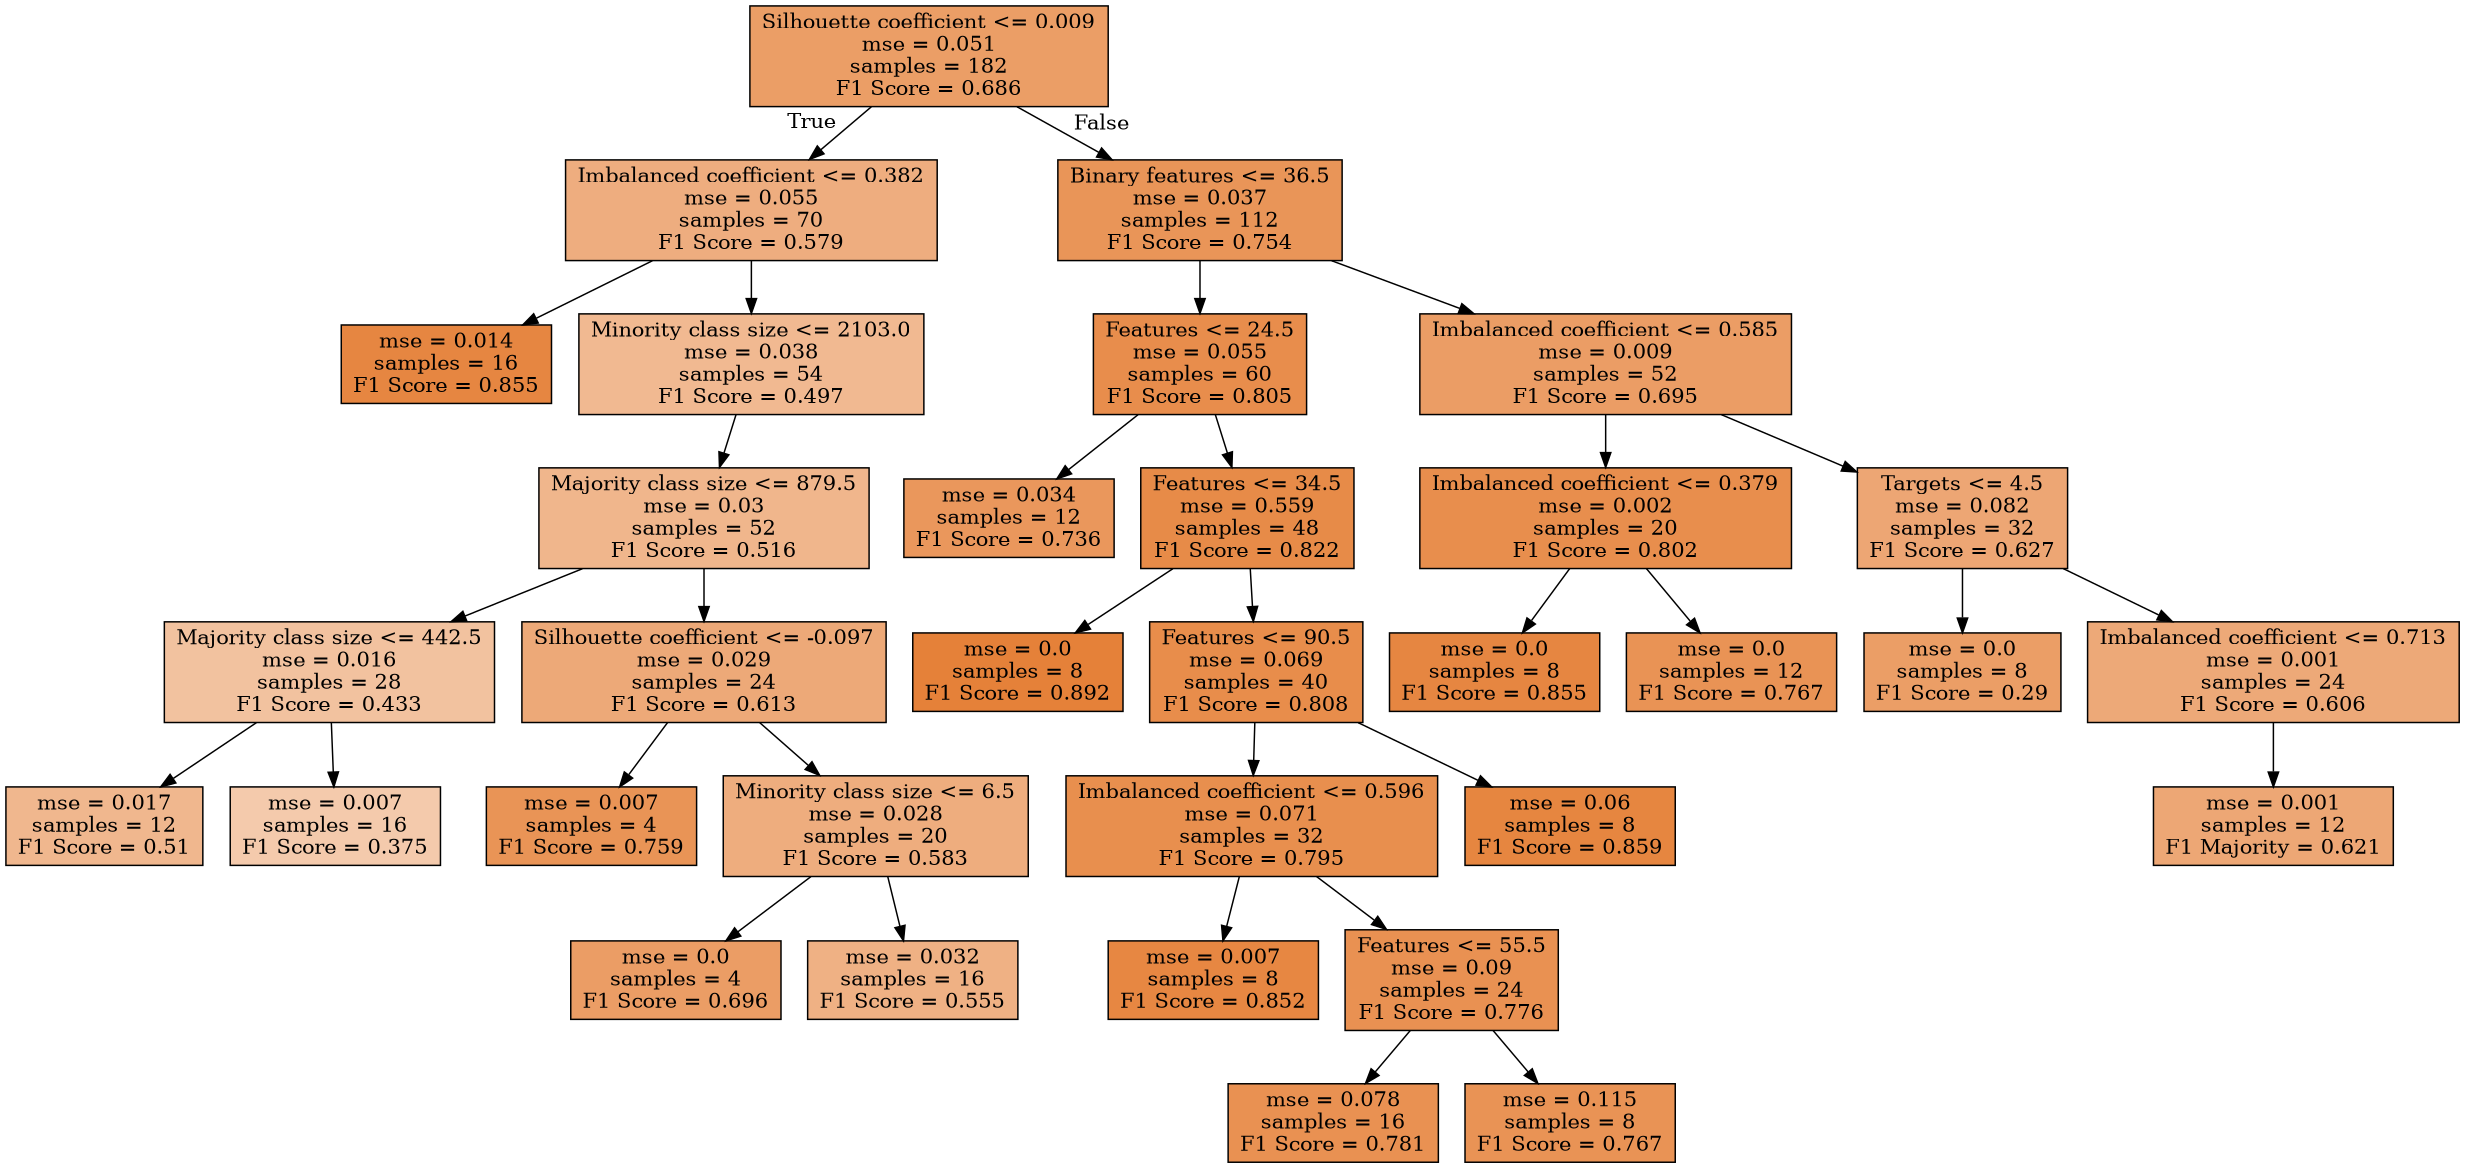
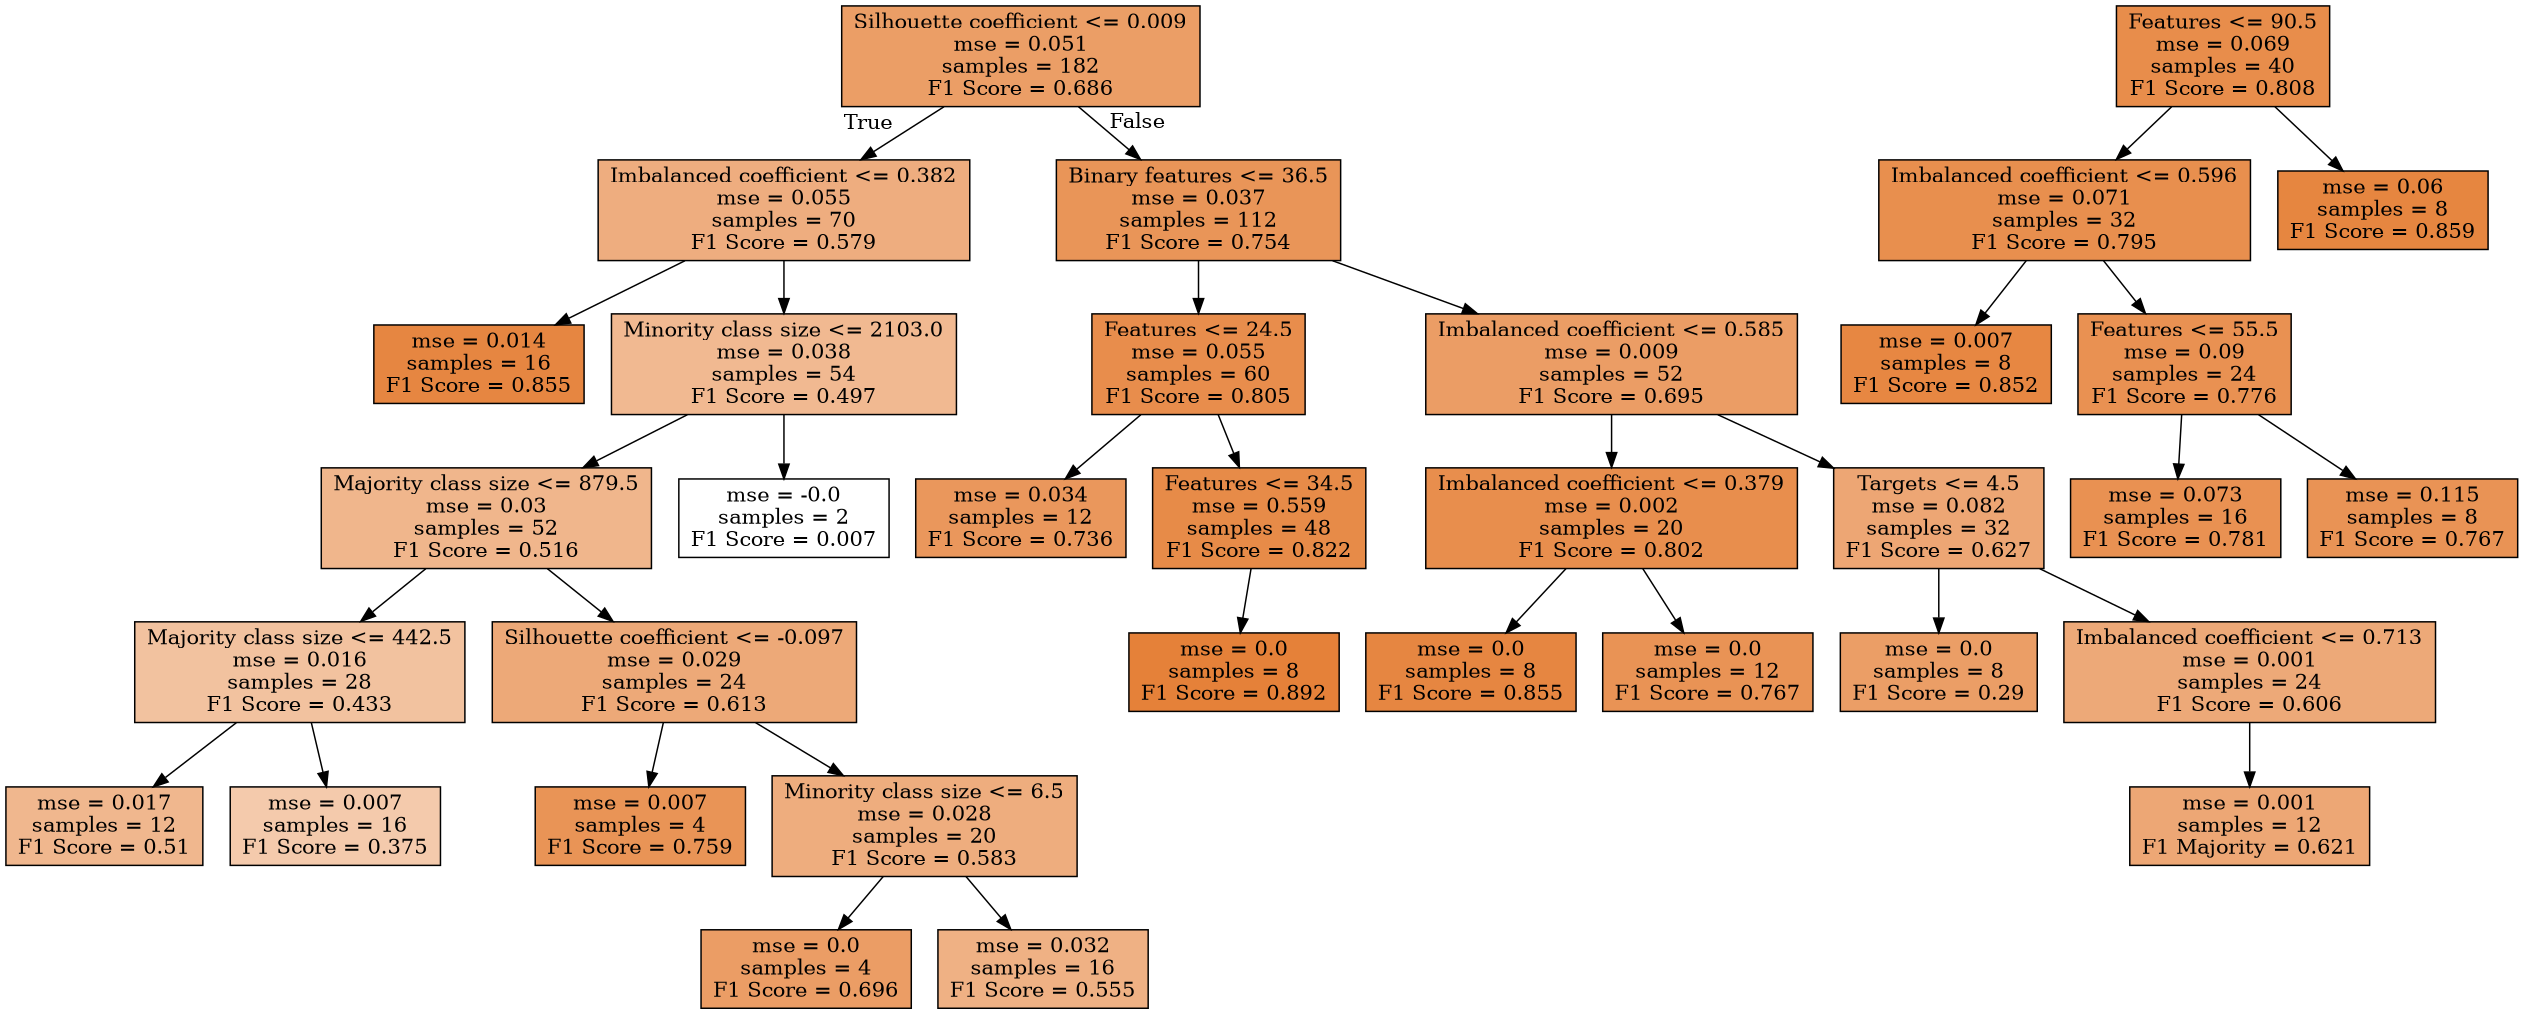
node "mse = -0.0 samples = 2 F1 Score = 0.007": added
edge "Features <= 34.5 mse = 0.559 samples = 48 F1 Score = 0.822" -> "Features <= 90.5 mse = 0.069 samples = 40 F1 Score = 0.808": removed
node "mse = 0.078 samples = 16 F1 Score = 0.781": label "mse = 0.078 samples = 16 F1 Score = 0.781" -> "mse = 0.073 samples = 16 F1 Score = 0.781"
